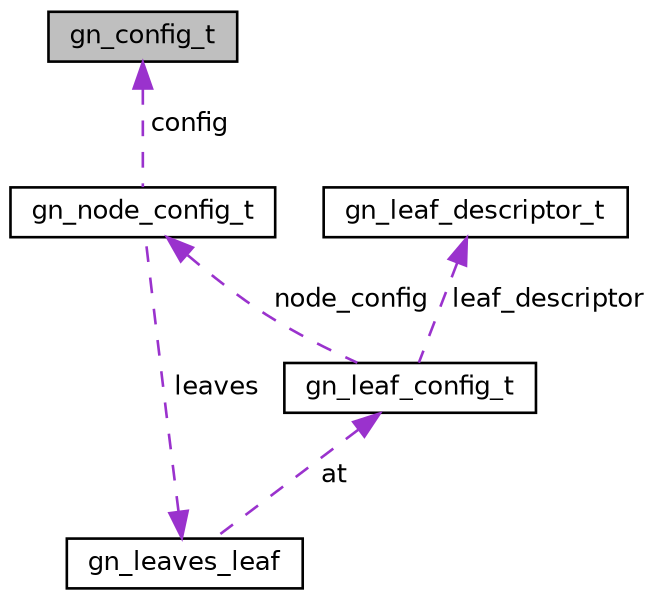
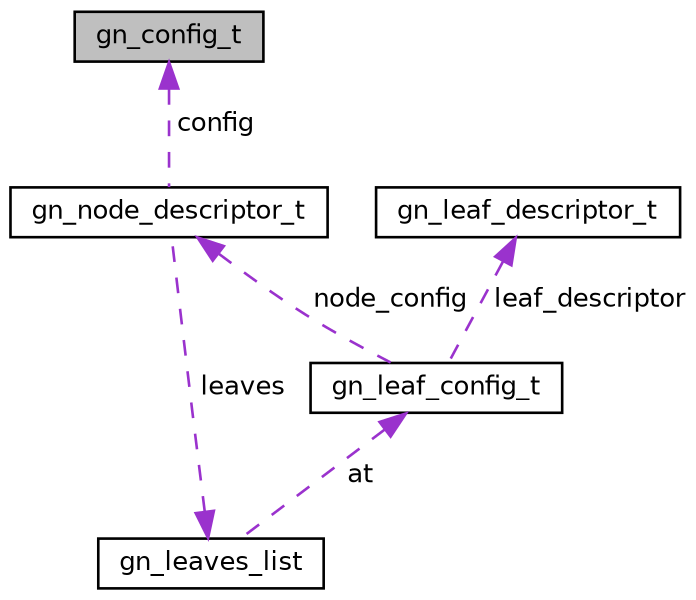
node "gn_node_config_t": label "gn_node_config_t" -> "gn_node_descriptor_t"
node "gn_leaves_leaf": label "gn_leaves_leaf" -> "gn_leaves_list"
